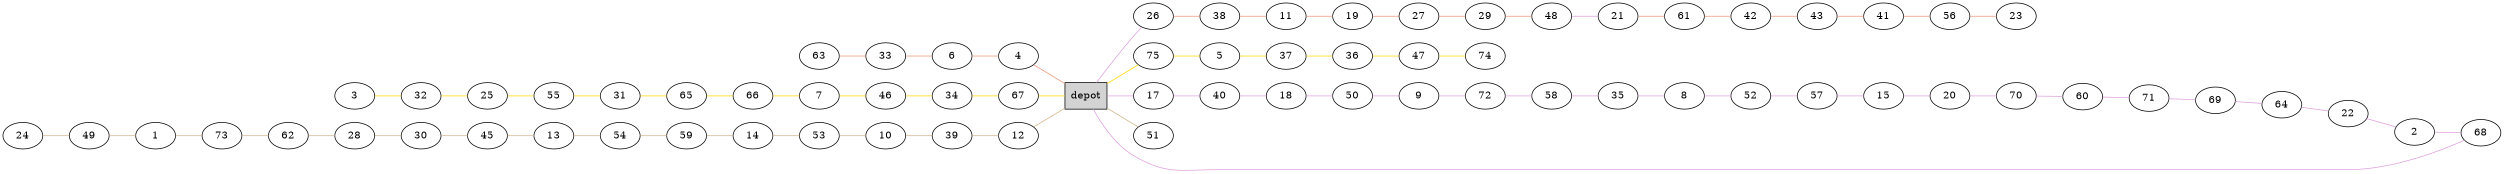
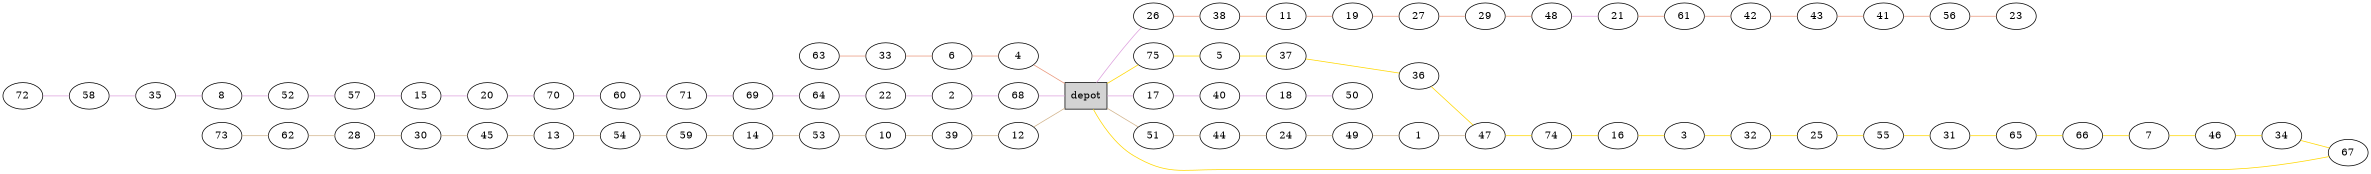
node "9": removed
edge "1" -- "73": now "1" -- "47"
node "44": added
node "16": added
